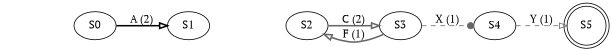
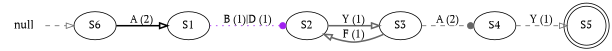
edge "S2" -> "S3": label "C (2)" -> "Y (1)"
edge "S3" -> "S4": label "X (1)" -> "A (2)"
node "null": added
node "S0": label "S0" -> "S6"
edge "S1" -> "S2": added, label "B (1)|D (1)"
